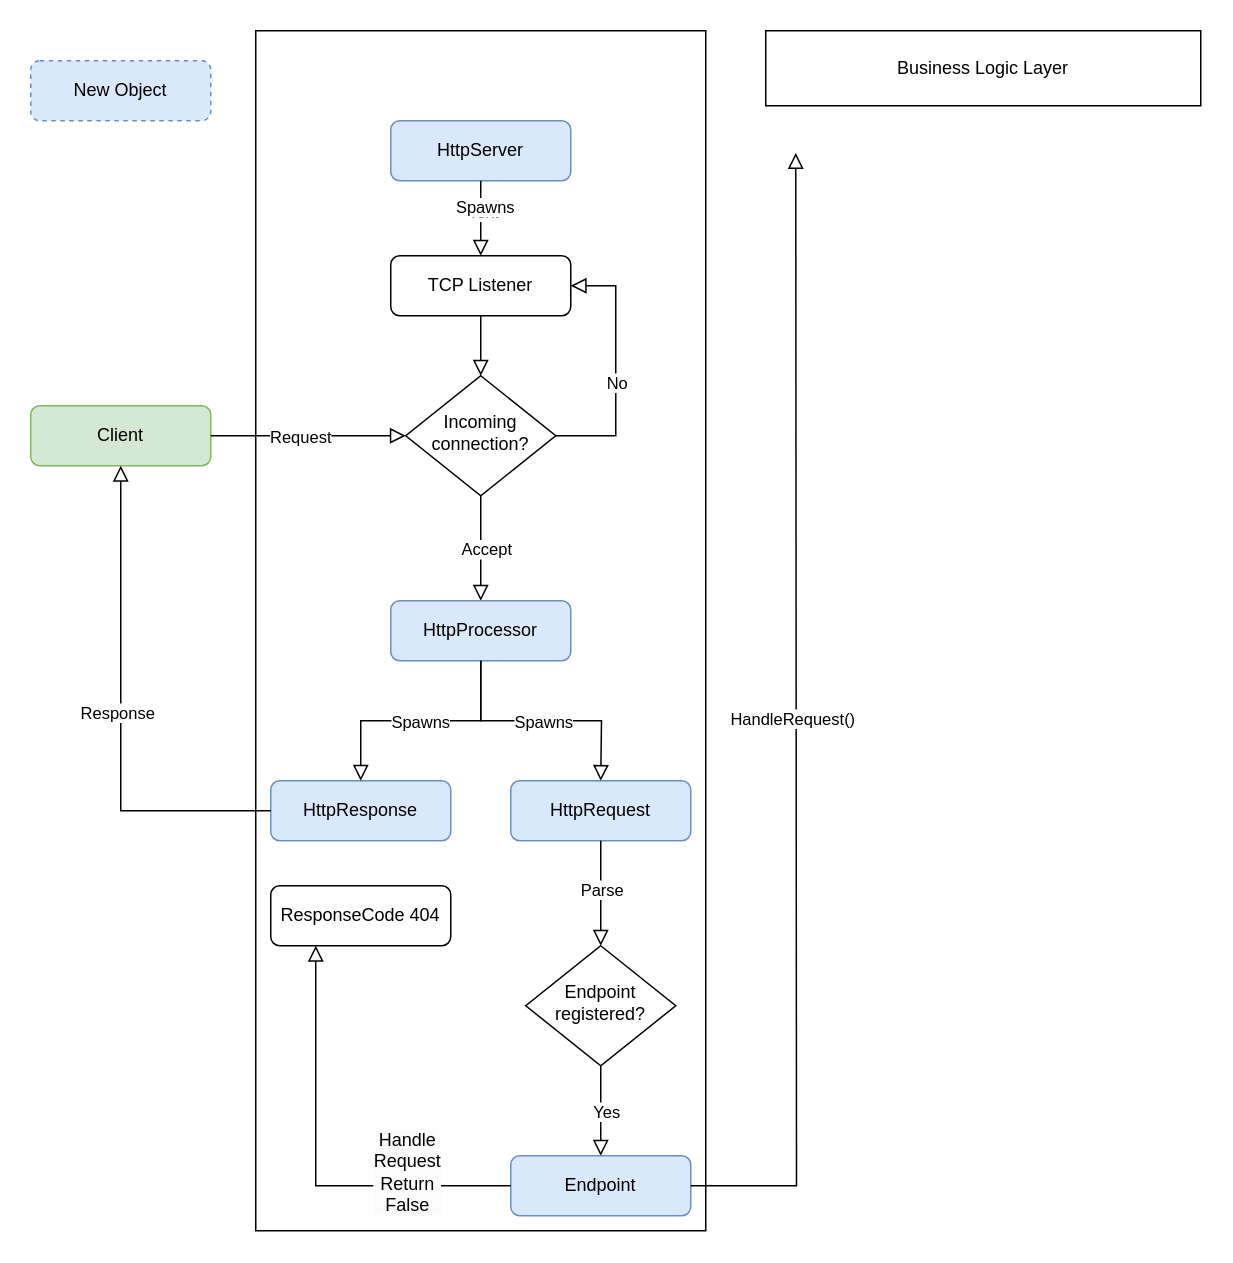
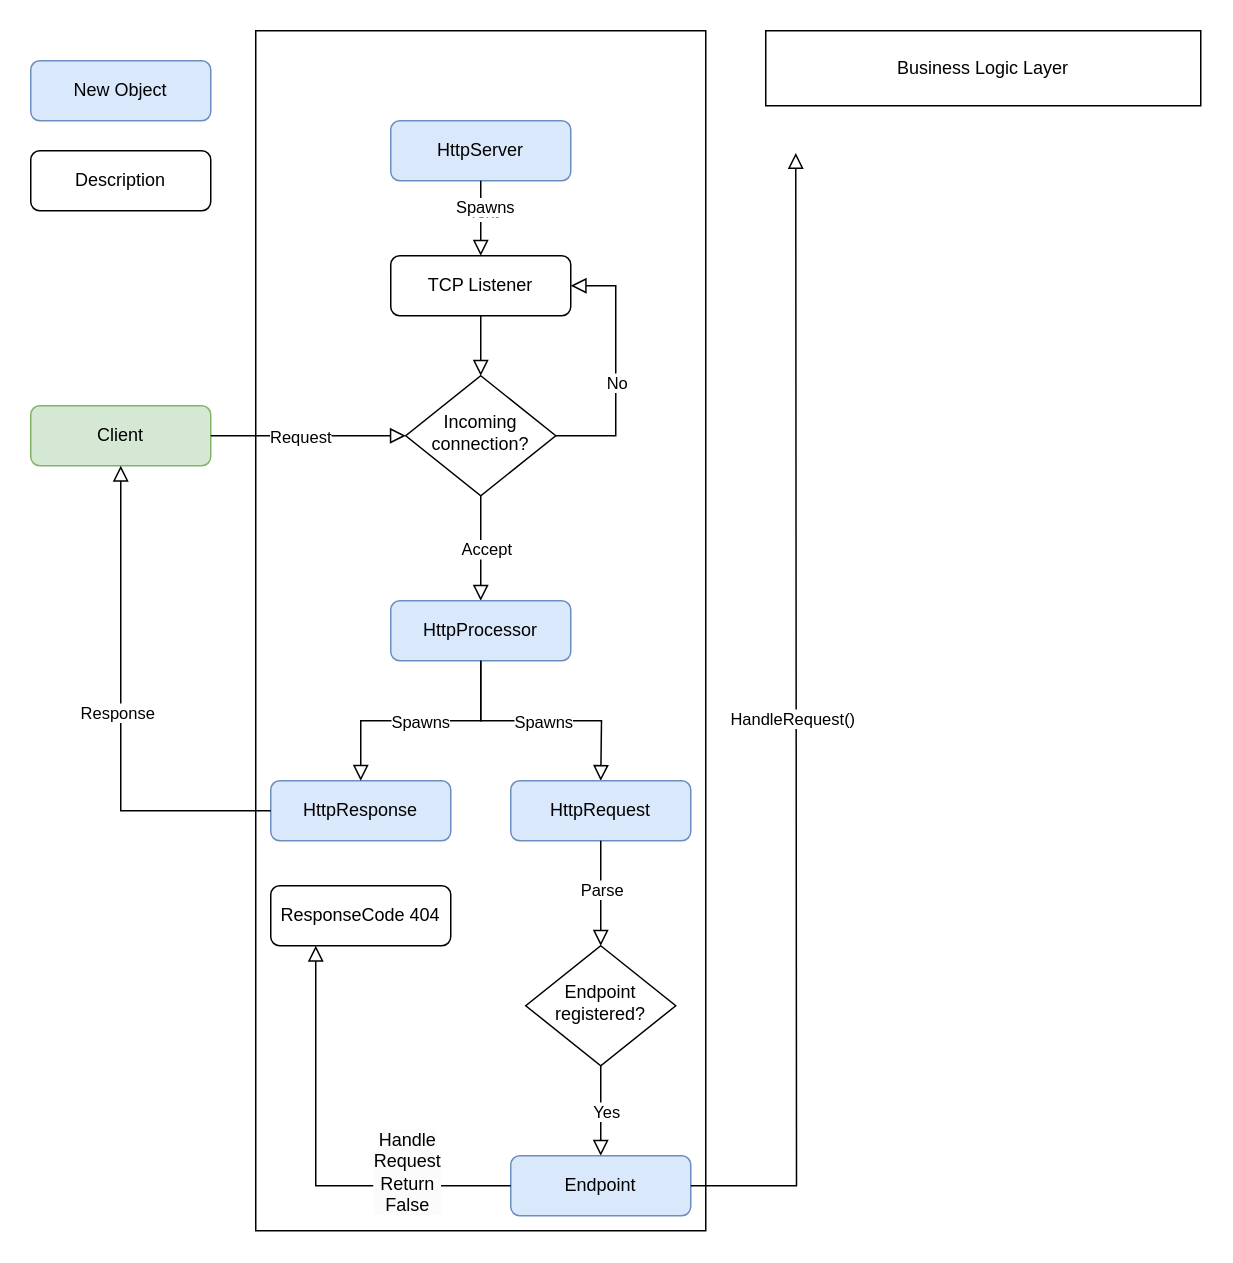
node "New Object": style dashed -> solid
node "Description": added
